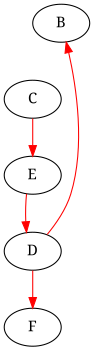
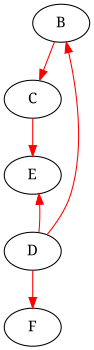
edge "B" -> "C": added
edge "E" -> "D": reversed
